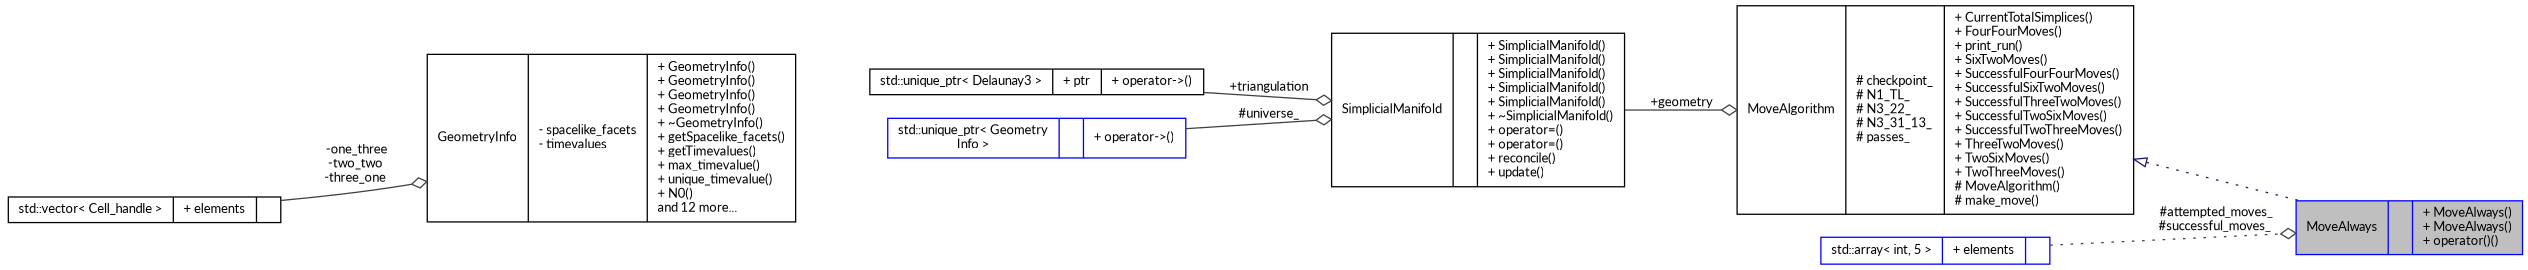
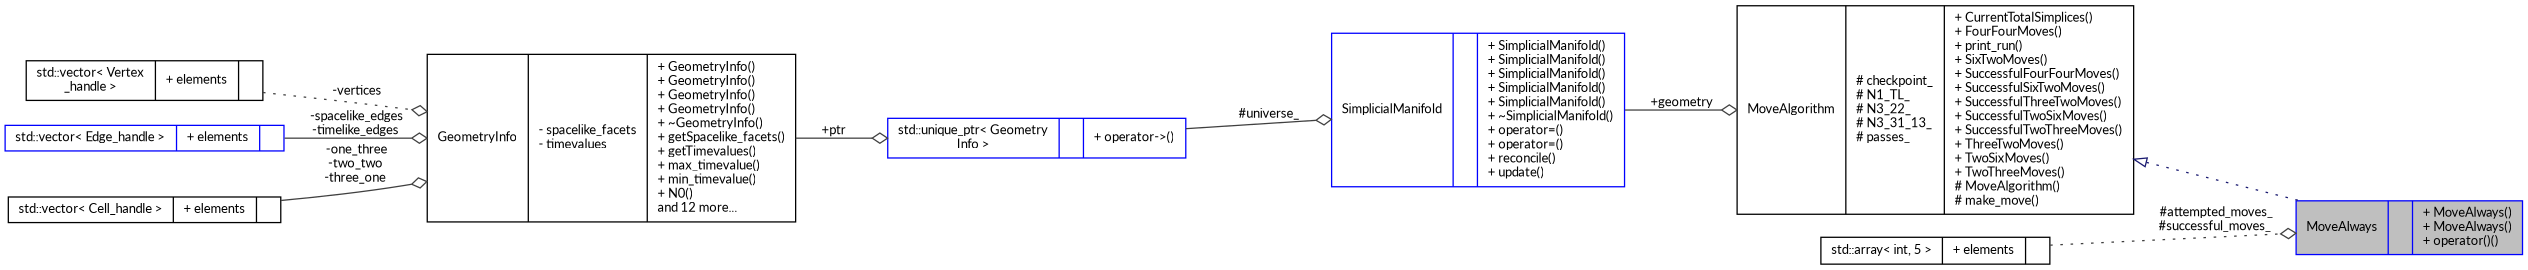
node "std::vector< Vertex": added
node "std::unique_ptr< Delaunay3 >": removed
node "SimplicialManifold": color black -> blue
node "std::vector< Edge_handle >": added
edge "GeometryInfo" -> "std::unique_ptr< Geometry": added, label "+ptr"
node "GeometryInfo": text "+ unique_timevalue()" -> "+ min_timevalue()"
node "std::array< int, 5 >": color blue -> black
